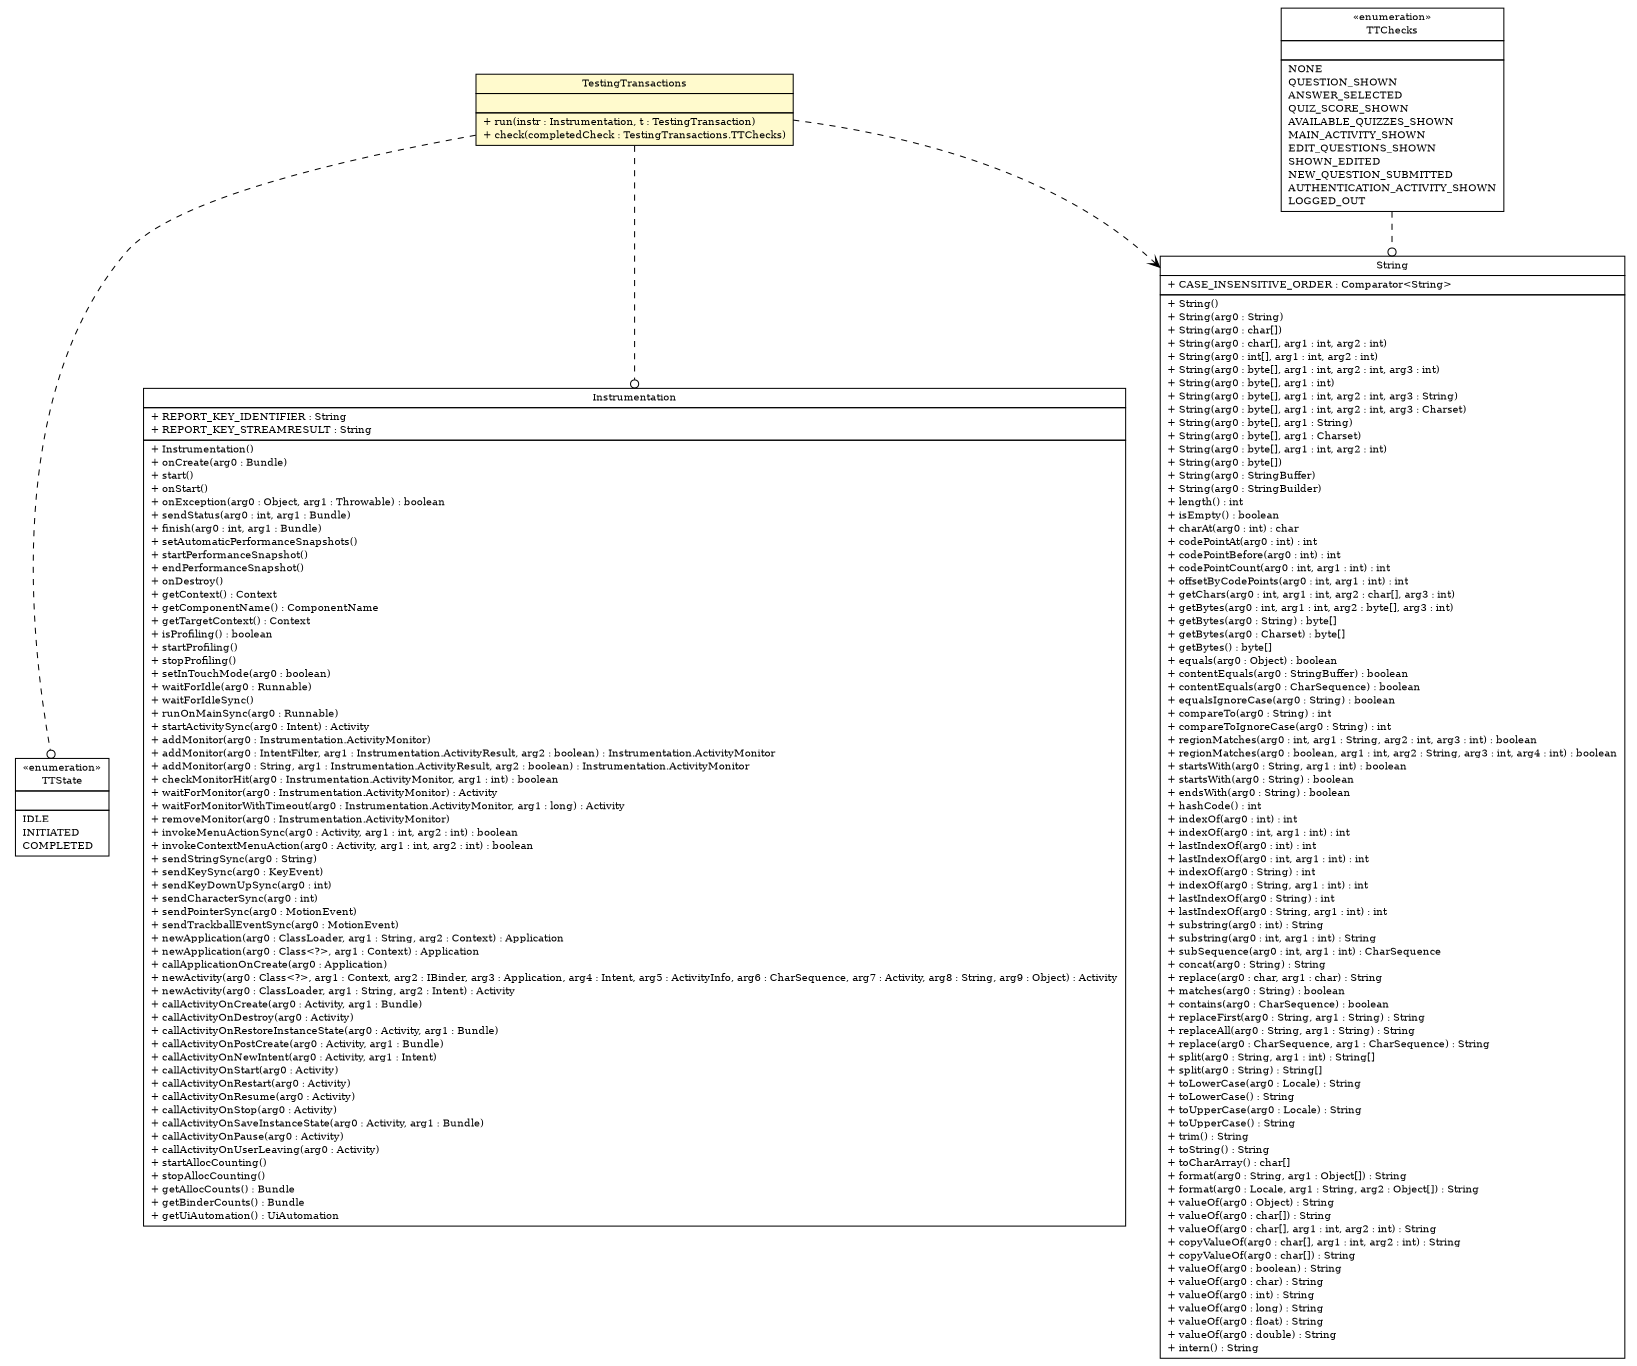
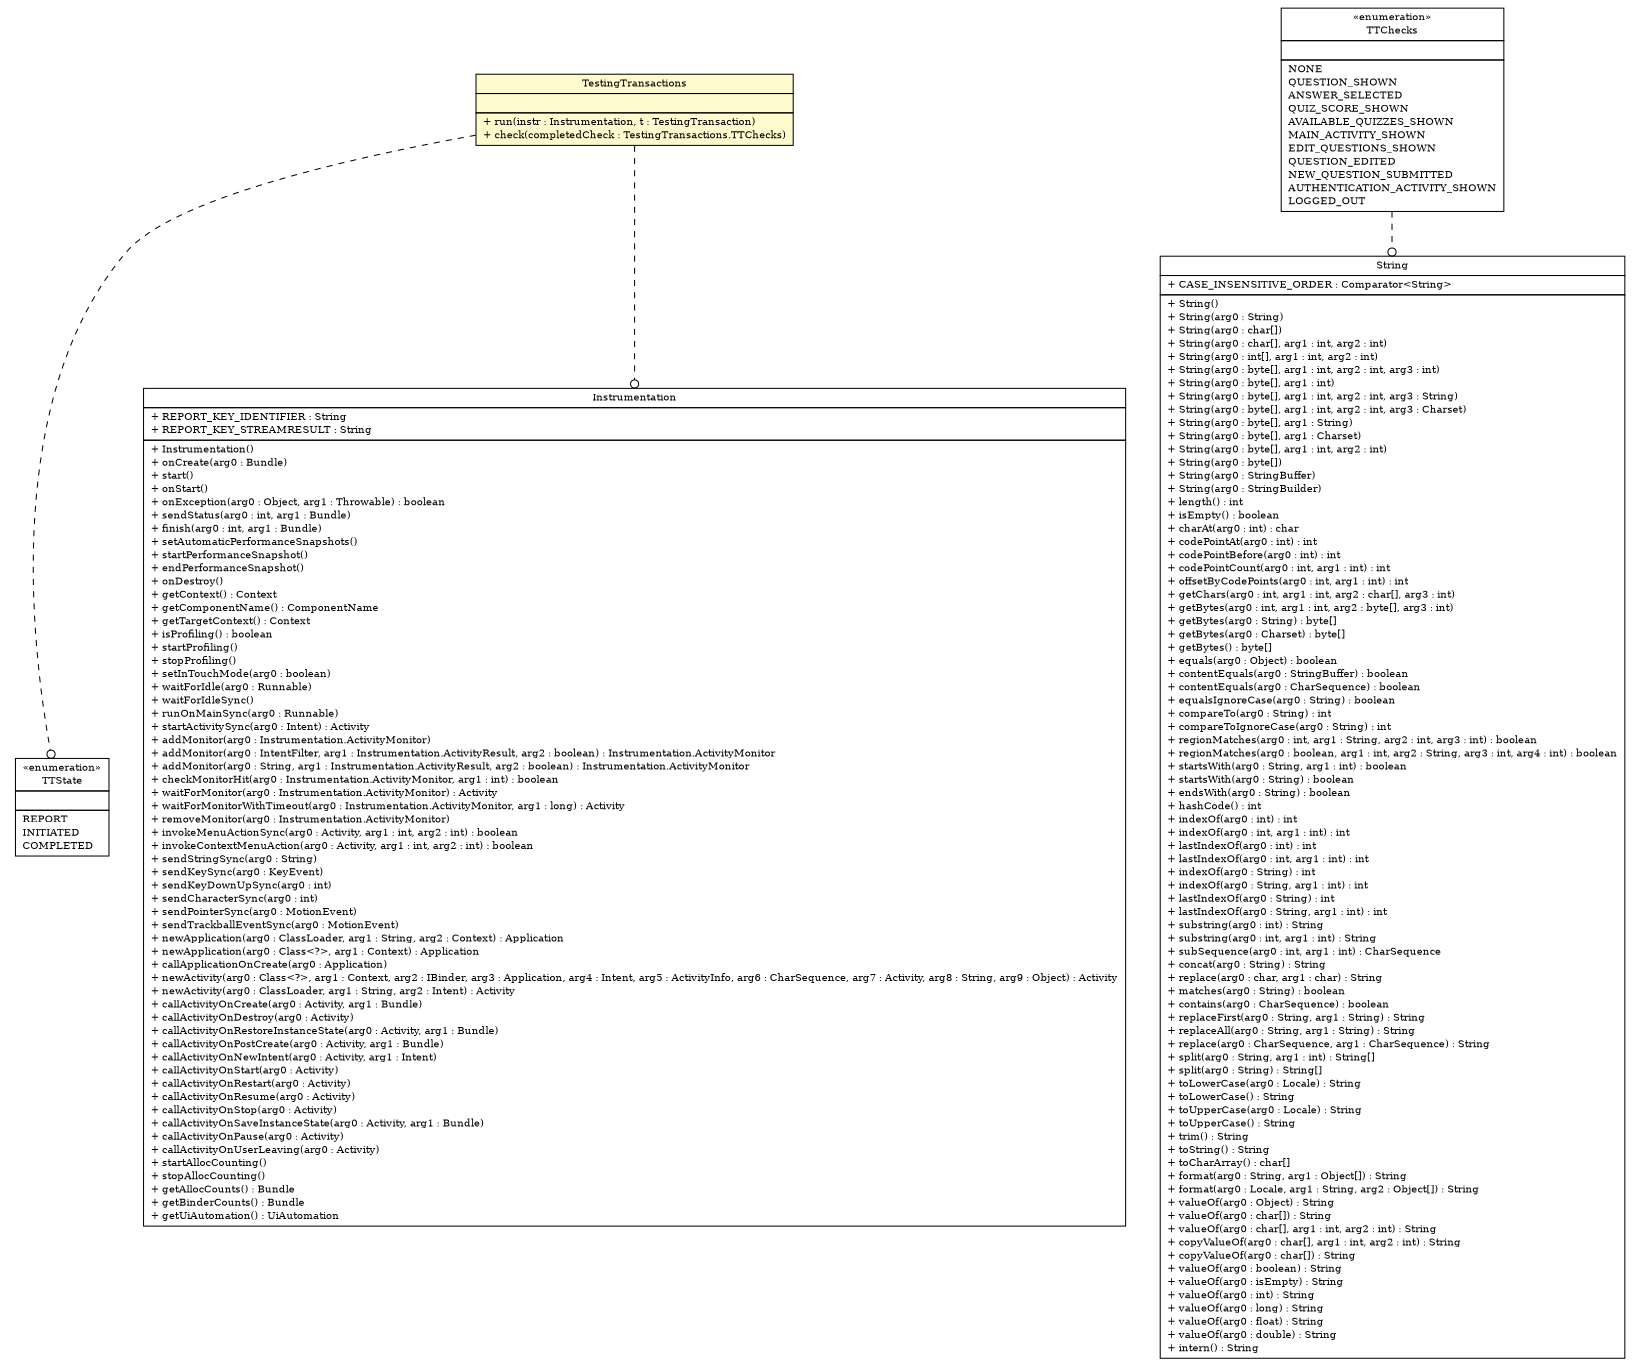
node "TTChecks": text "SHOWN_EDITED" -> "QUESTION_EDITED"
edge "TestingTransactions" -> "String": removed
node "TTState": text "IDLE" -> "REPORT"
node "String": text "+ valueOf(arg0 : char) : String" -> "+ valueOf(arg0 : isEmpty) : String"
